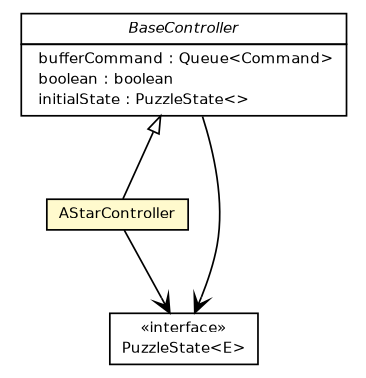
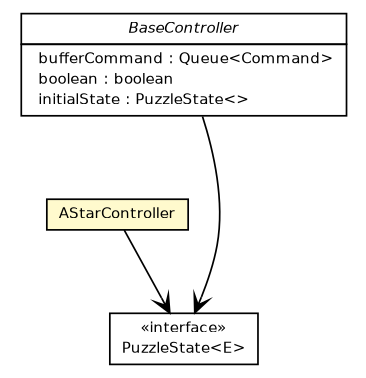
edge "AStarController" -> "BaseController": removed
